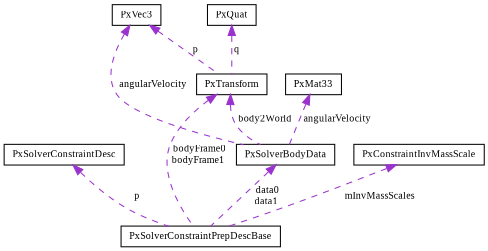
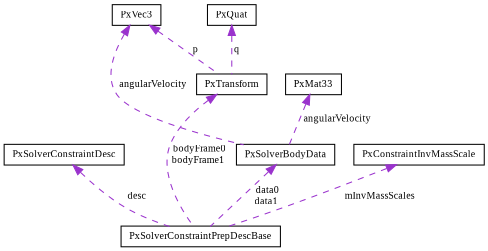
edge "PxSolverBodyData" -> "PxTransform": removed, label "body2World"
edge "PxSolverConstraintPrepDescBase" -> "PxSolverConstraintDesc": label " p" -> " desc"
